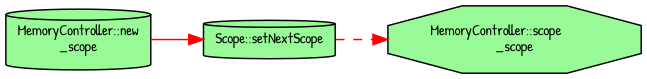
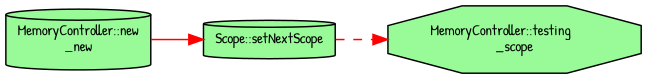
node "MemoryController::new _scope": label "MemoryController::new _scope" -> "MemoryController::new _new"
node "MemoryController::scope _scope": label "MemoryController::scope _scope" -> "MemoryController::testing _scope"
